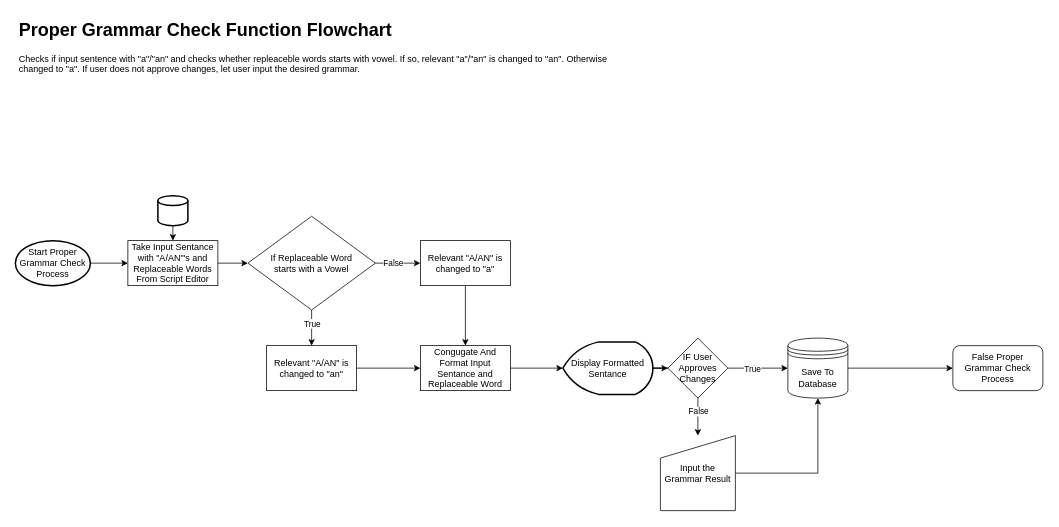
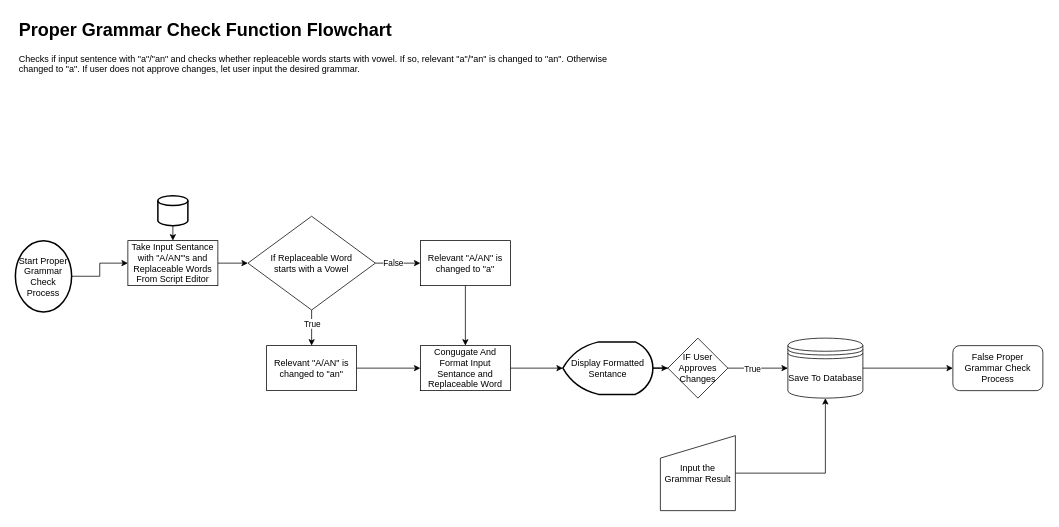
node "Start Proper Grammar Check Process": size 75x45 -> 56x71
node "Save To Database": size 60x60 -> 75x60
edge "IF User Approves Changes" -> "Input the Grammar Result": removed, label "False"
